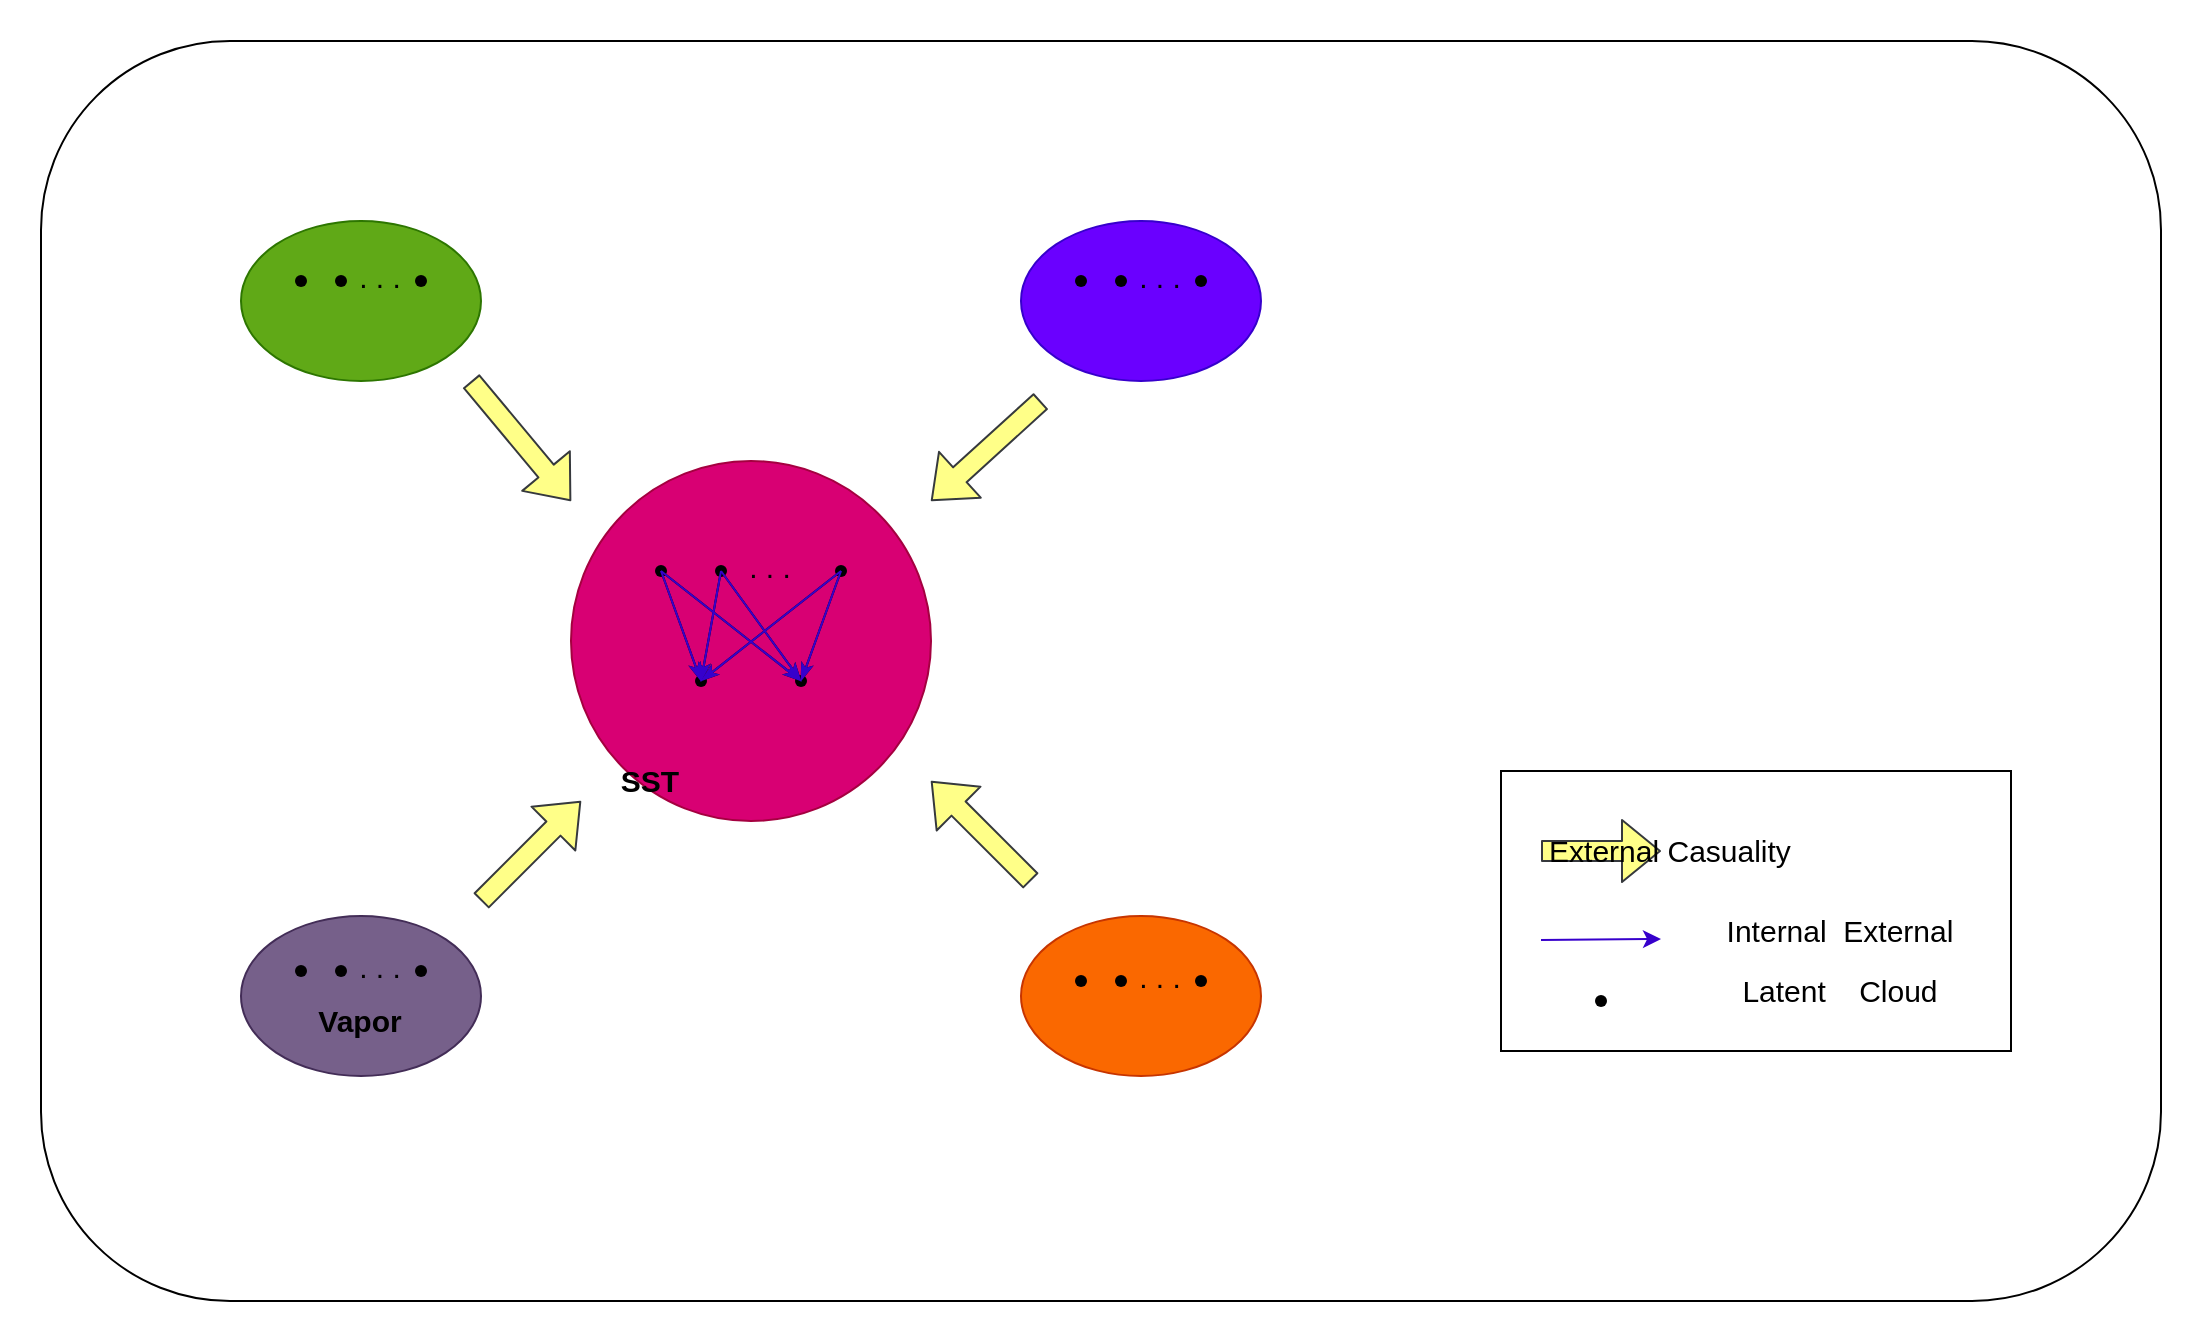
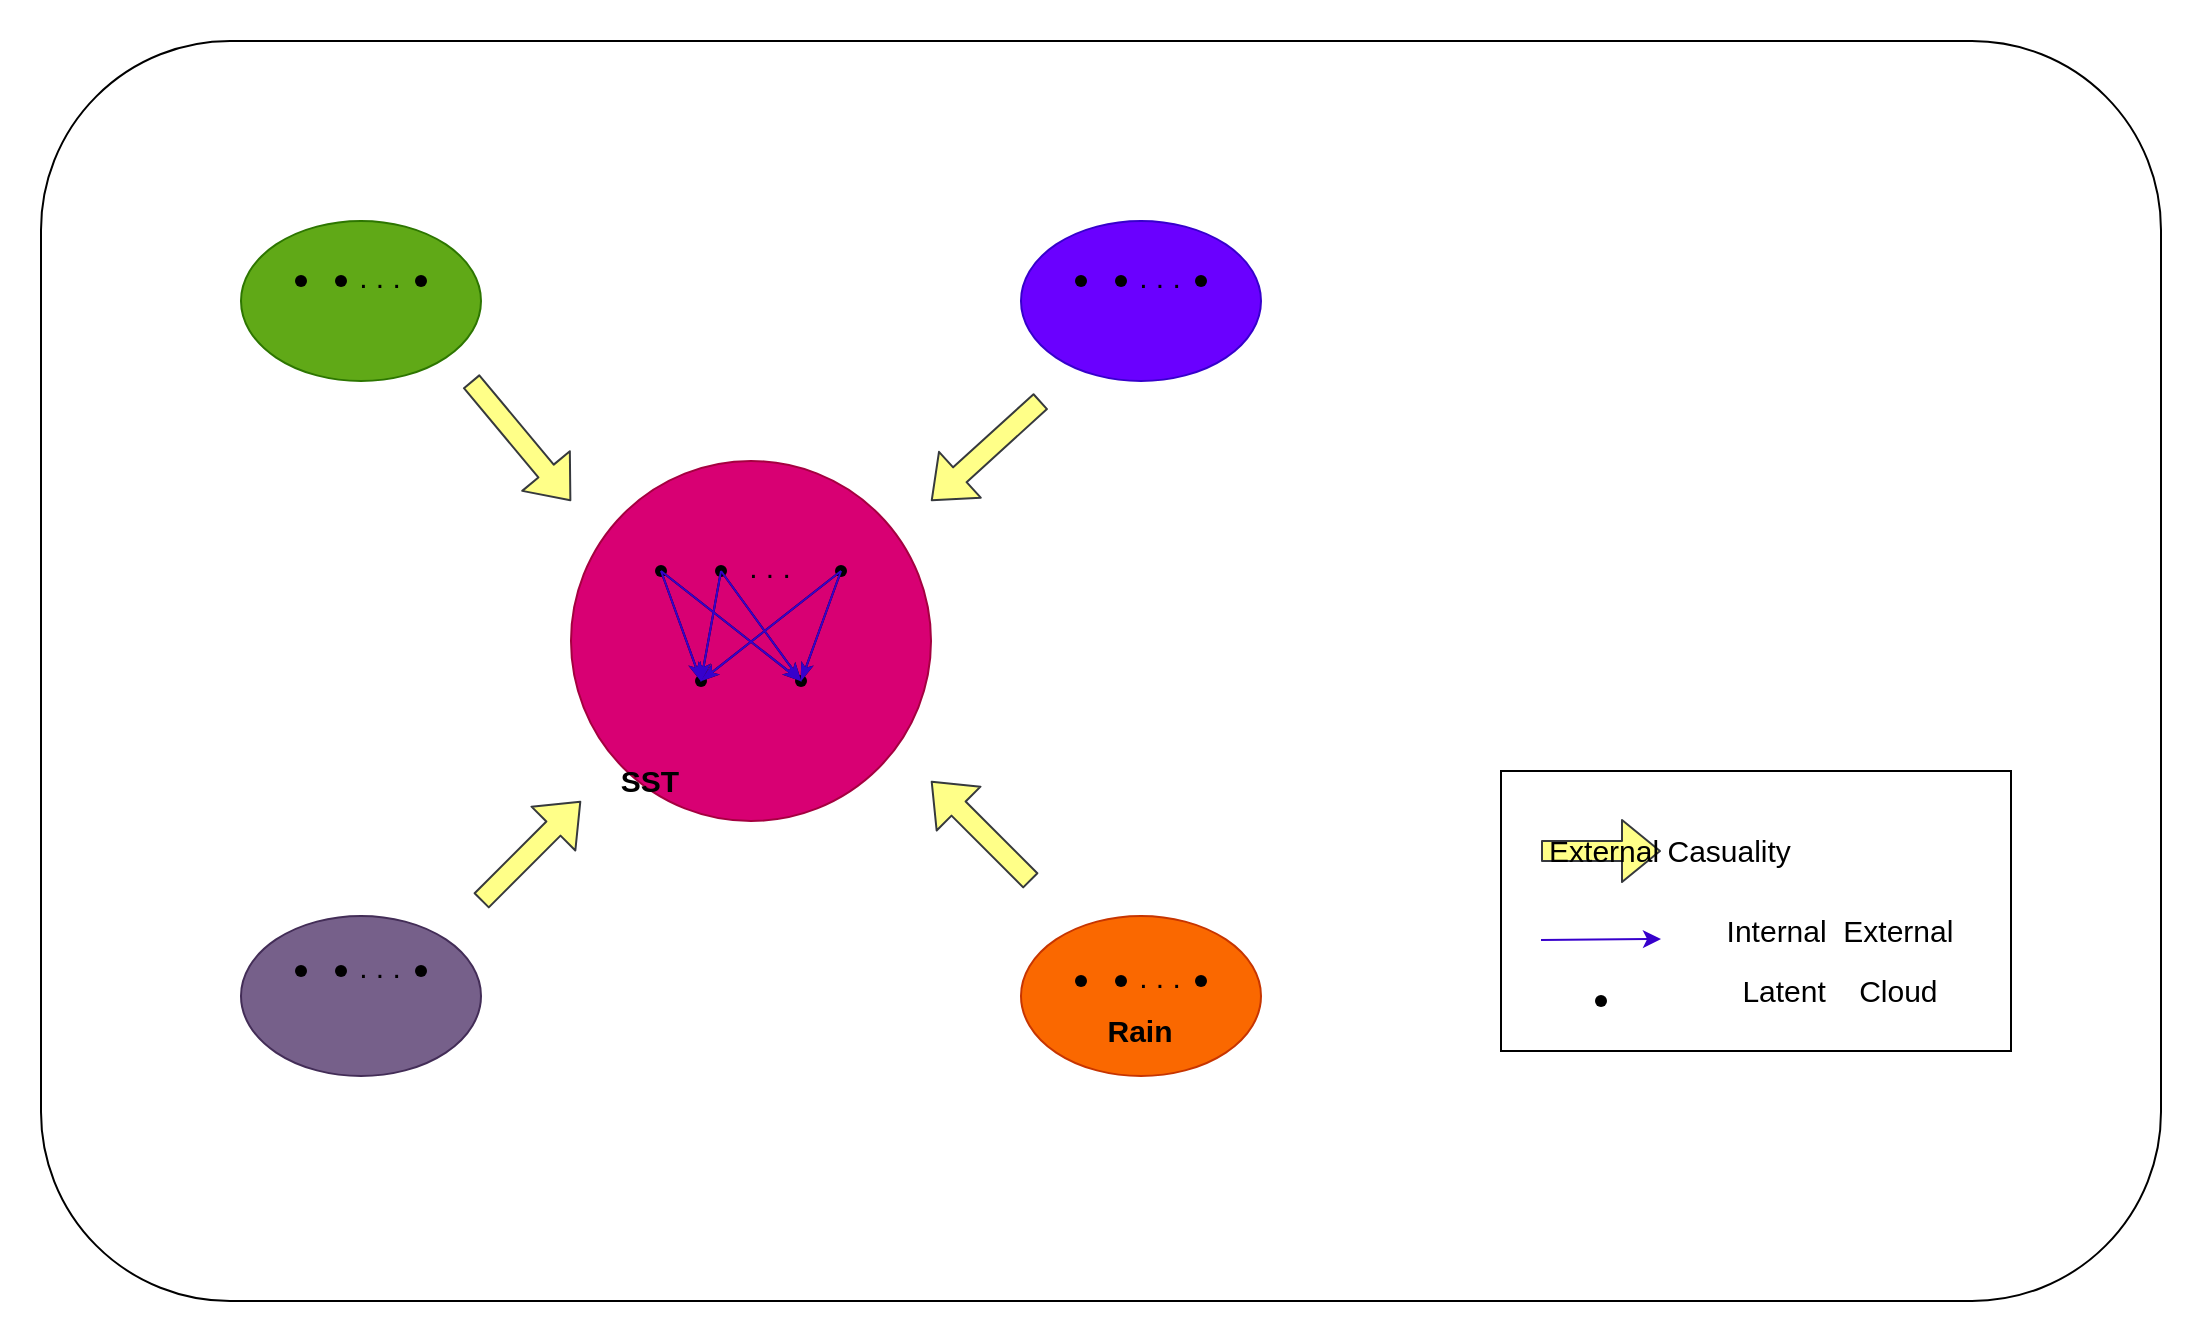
node "Vapor": removed
node "Rain": added
